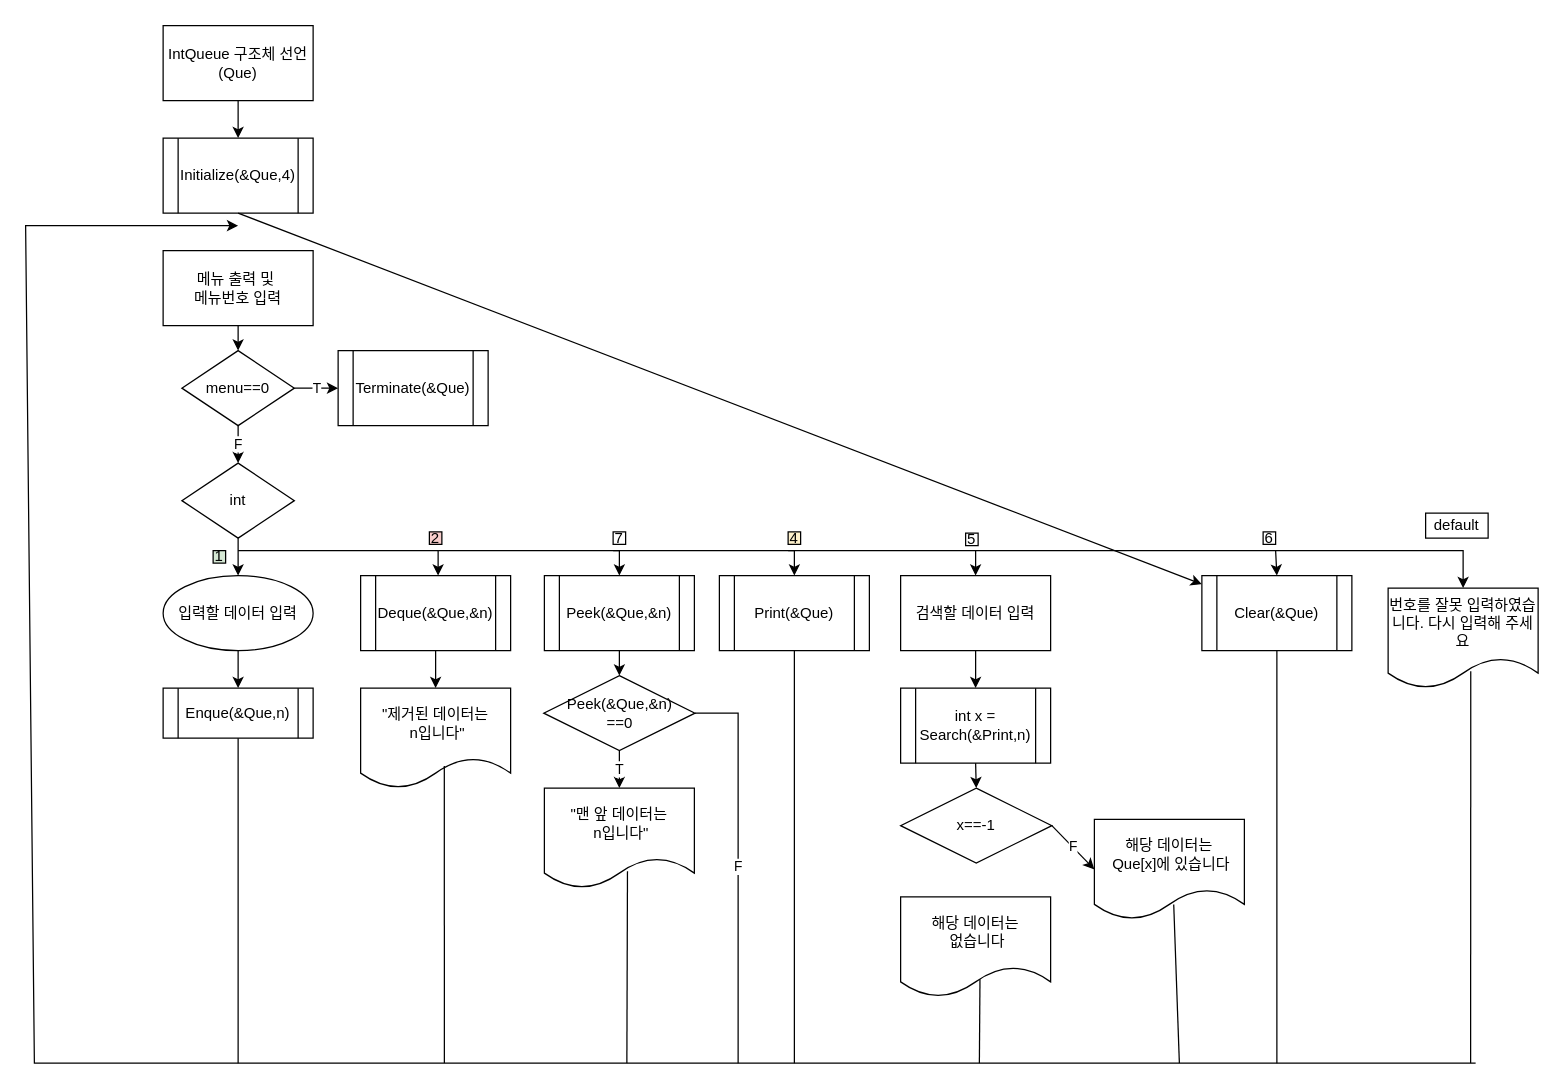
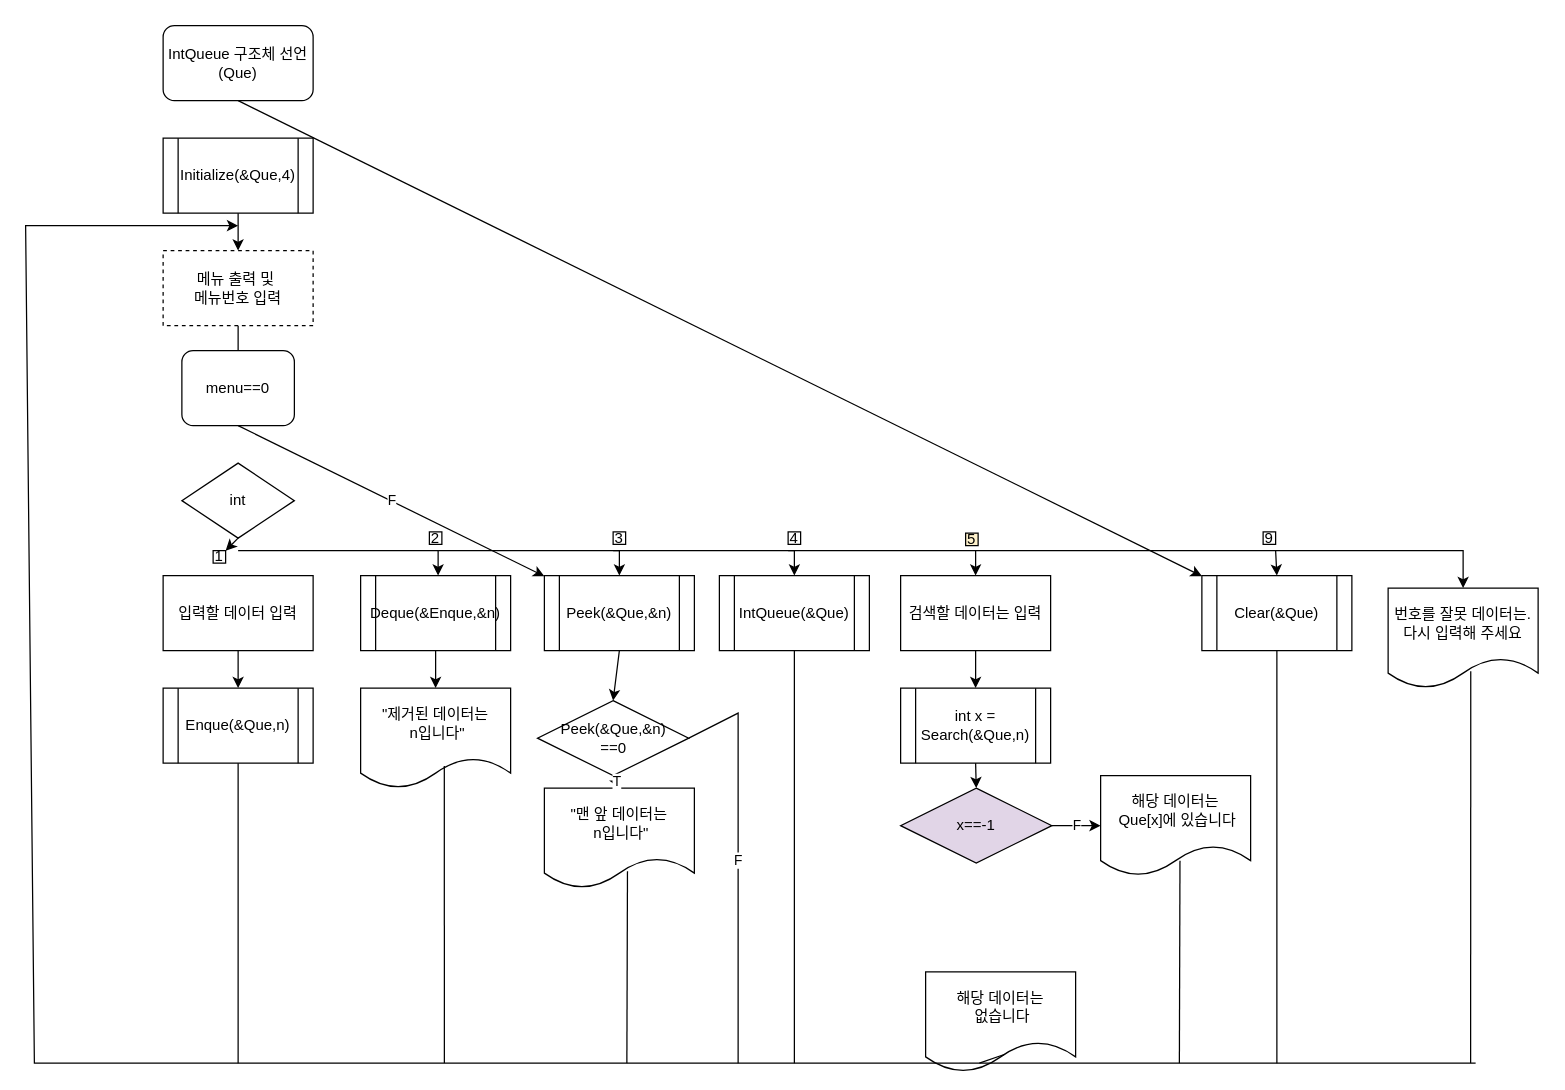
node "IntQueue 구조체 선언 (Que)": shape rectangle -> rounded rectangle
edge "IntQueue 구조체 선언 (Que)" -> "Initialize(&Que,4)": now "IntQueue 구조체 선언 (Que)" -> "Clear(&Que)"
node "메뉴 출력 및 메뉴번호 입력": style solid -> dashed
edge "메뉴 출력 및 메뉴번호 입력" -> "menu==0": arrowhead classic -> none
edge "Initialize(&Que,4)" -> "Clear(&Que)": now "Initialize(&Que,4)" -> "메뉴 출력 및 메뉴번호 입력"
node "menu==0": shape diamond -> rounded rectangle
edge "menu==0" -> "Terminate(&Que)": removed, label "T"
node "Terminate(&Que)": removed
edge "menu==0" -> "int": now "menu==0" -> "Peek(&Que,&n)"
node "default": removed
node "2": fillcolor #f8cecc -> #ffffff
node "7": label "7" -> "3"
node "4": fillcolor #fff2cc -> #ffffff
node "6": label "6" -> "9"
node "5": fillcolor #ffffff -> #fff2cc
edge "int" -> "입력할 데이터 입력": now "int" -> "1"
node "1": fillcolor #d5e8d4 -> #ffffff
node "입력할 데이터 입력": shape ellipse -> rectangle
node "Deque(&Que,&n)": label "Deque(&Que,&n)" -> "Deque(&Enque,&n)"
node "Print(&Que)": label "Print(&Que)" -> "IntQueue(&Que)"
node "검색할 데이터 입력": label "검색할 데이터 입력" -> "검색할 데이터는 입력"
node "번호를 잘못 입력하였습니다. 다시 입력해 주세요": label "번호를 잘못 입력하였습니다. 다시 입력해 주세요" -> "번호를 잘못 데이터는. 다시 입력해 주세요"
node "Enque(&Que,n)": size 150x50 -> 150x75
node "Peek(&Que,&n) ==0": moved (619, 713) -> (613, 738)
node "int x = Search(&Print,n)": label "int x = Search(&Print,n)" -> "int x = Search(&Que,n)"
node "x==-1": fillcolor #ffffff -> #e1d5e7
node "해당 데이터는 Que[x]에 있습니다": moved (1169, 869) -> (1176, 826)
node "해당 데이터는 없습니다": moved (976, 947) -> (1001, 1022)
